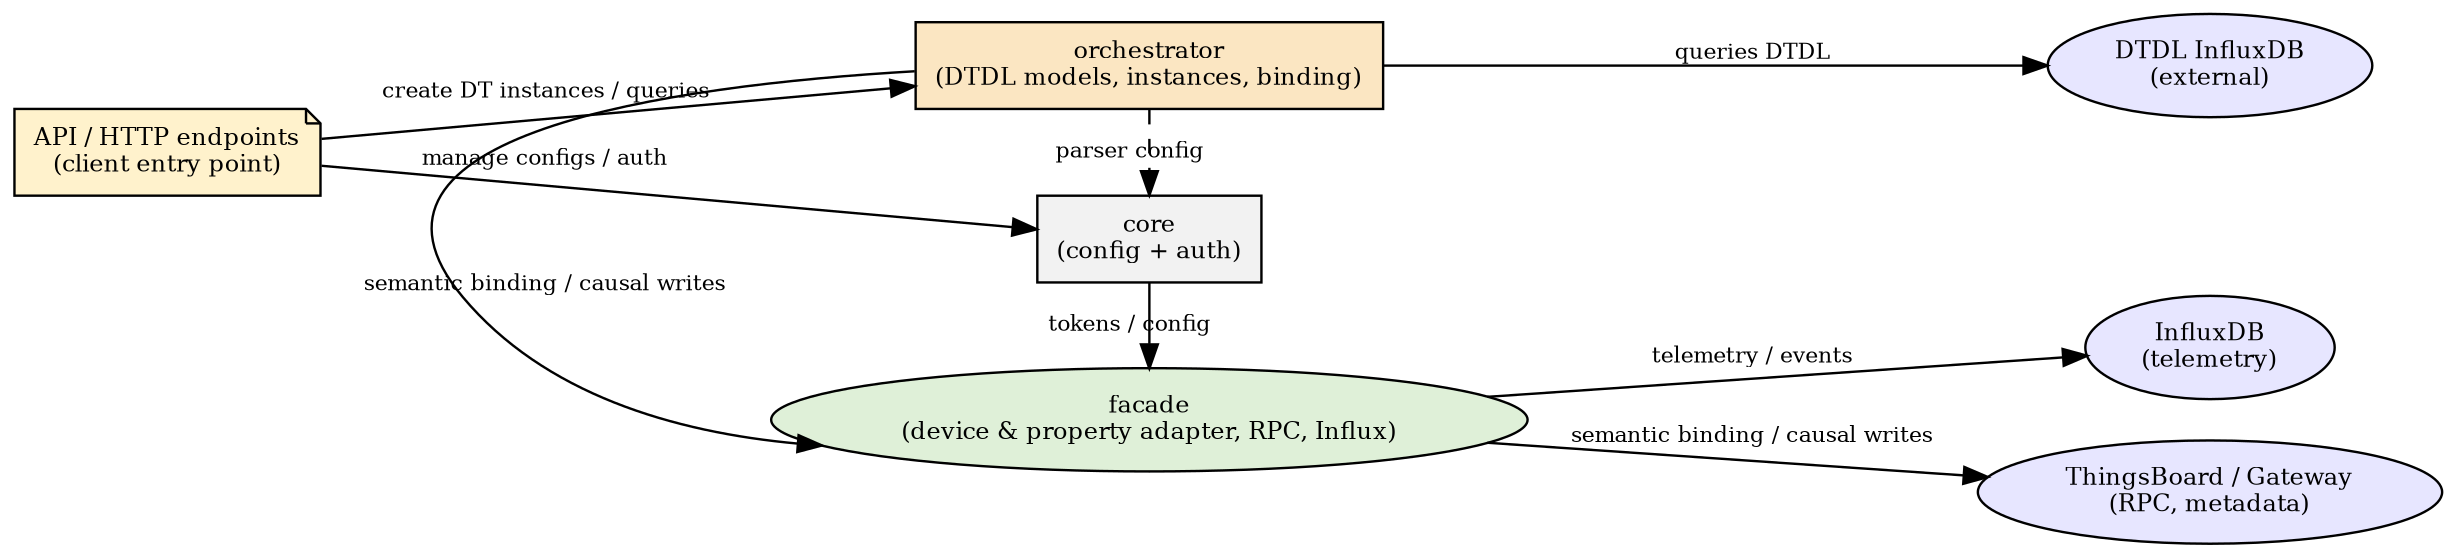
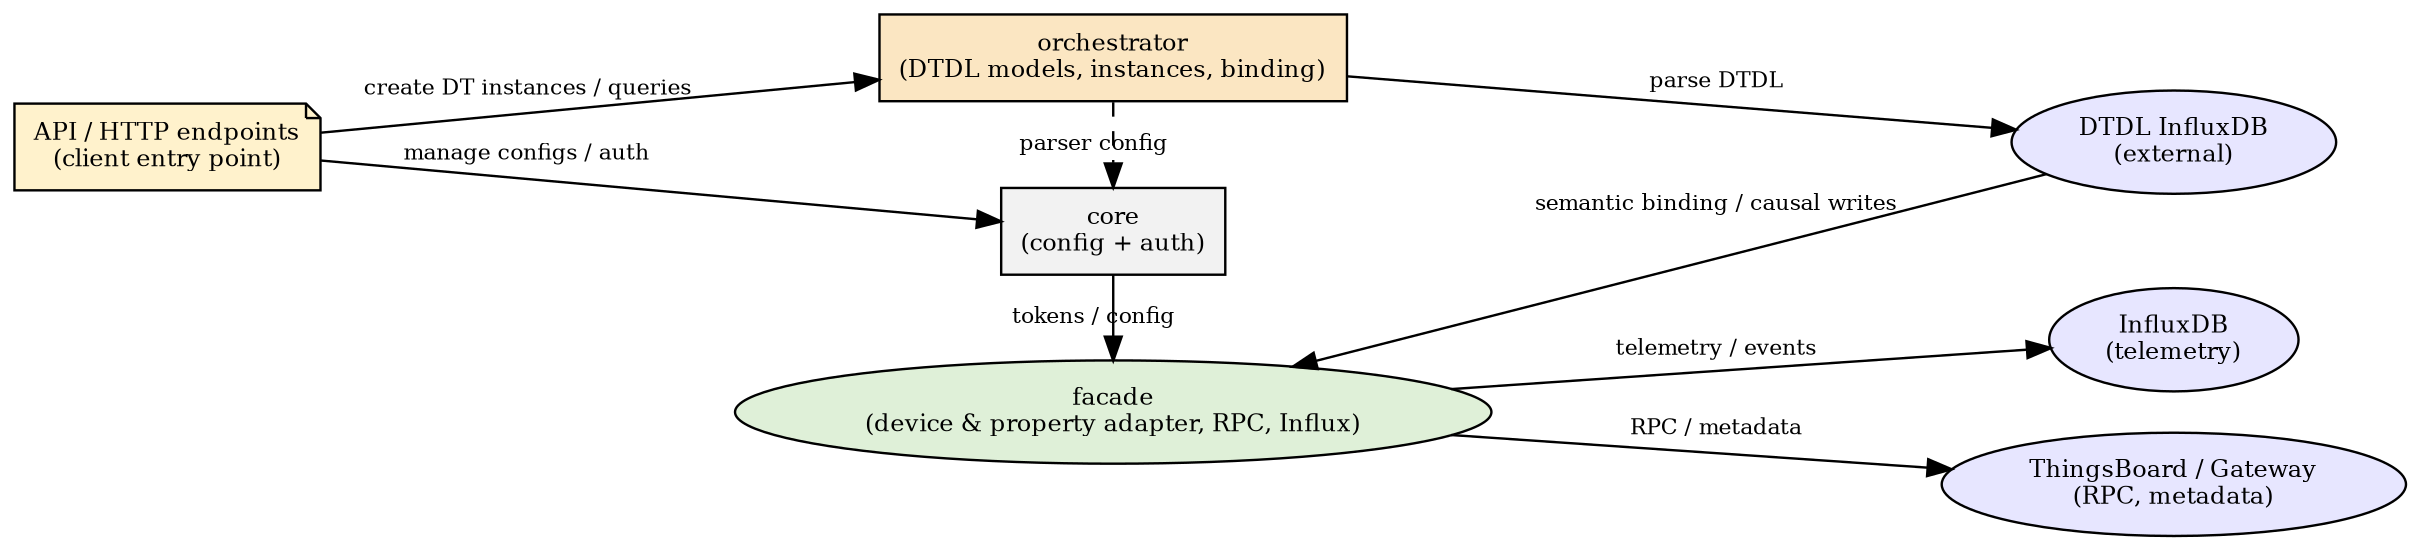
edge "orchestrator (DTDL models, instances, binding)" -> "DTDL InfluxDB (external)": label "queries DTDL" -> "parse DTDL"
edge "orchestrator (DTDL models, instances, binding)" -> "facade (device & property adapter, RPC, Influx)": now "DTDL InfluxDB (external)" -> "facade (device & property adapter, RPC, Influx)"
edge "facade (device & property adapter, RPC, Influx)" -> "ThingsBoard / Gateway (RPC, metadata)": label "semantic binding / causal writes" -> "RPC / metadata"
